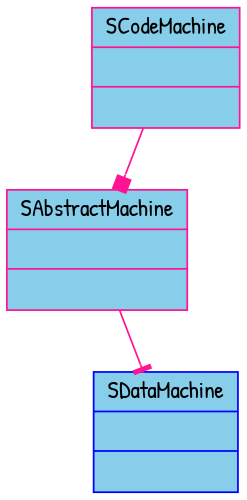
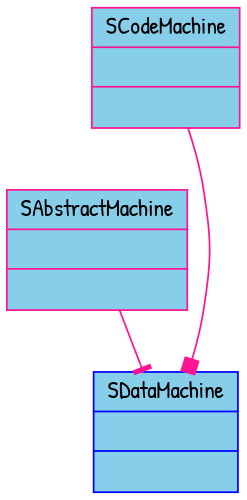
edge "SCodeMachine" -> "SAbstractMachine": now "SCodeMachine" -> "SDataMachine"
